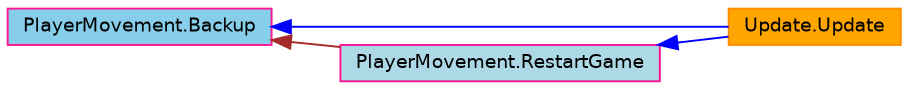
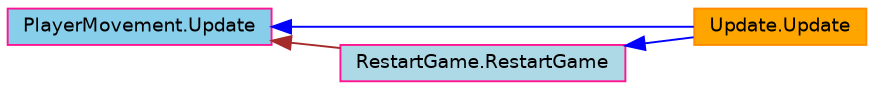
node "PlayerMovement.Backup": label "PlayerMovement.Backup" -> "PlayerMovement.Update"
node "PlayerMovement.RestartGame": label "PlayerMovement.RestartGame" -> "RestartGame.RestartGame"
